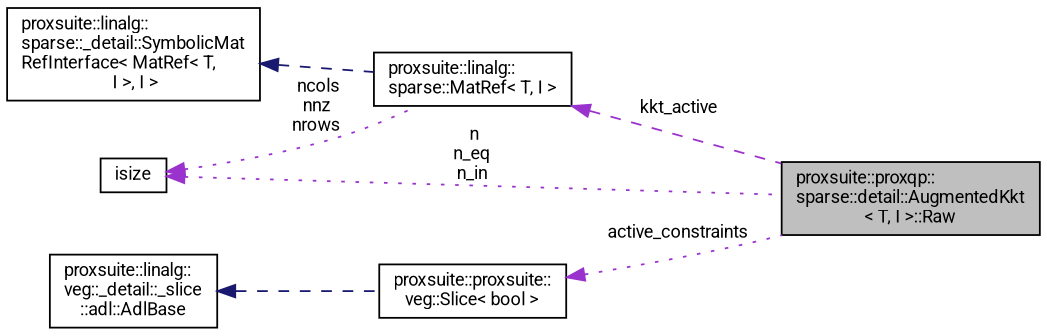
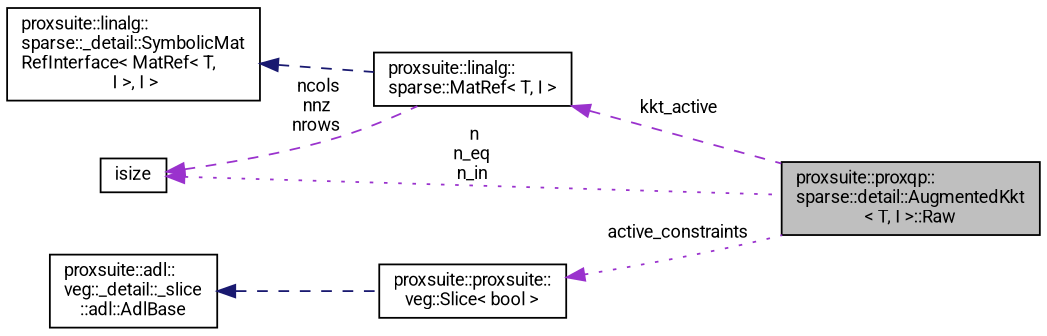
edge "proxsuite::linalg:: sparse::MatRef< T, I >" -> "isize": style dotted -> dashed
node "proxsuite::linalg:: veg::_detail::_slice ::adl::AdlBase": label "proxsuite::linalg:: veg::_detail::_slice ::adl::AdlBase" -> "proxsuite::adl:: veg::_detail::_slice ::adl::AdlBase"
